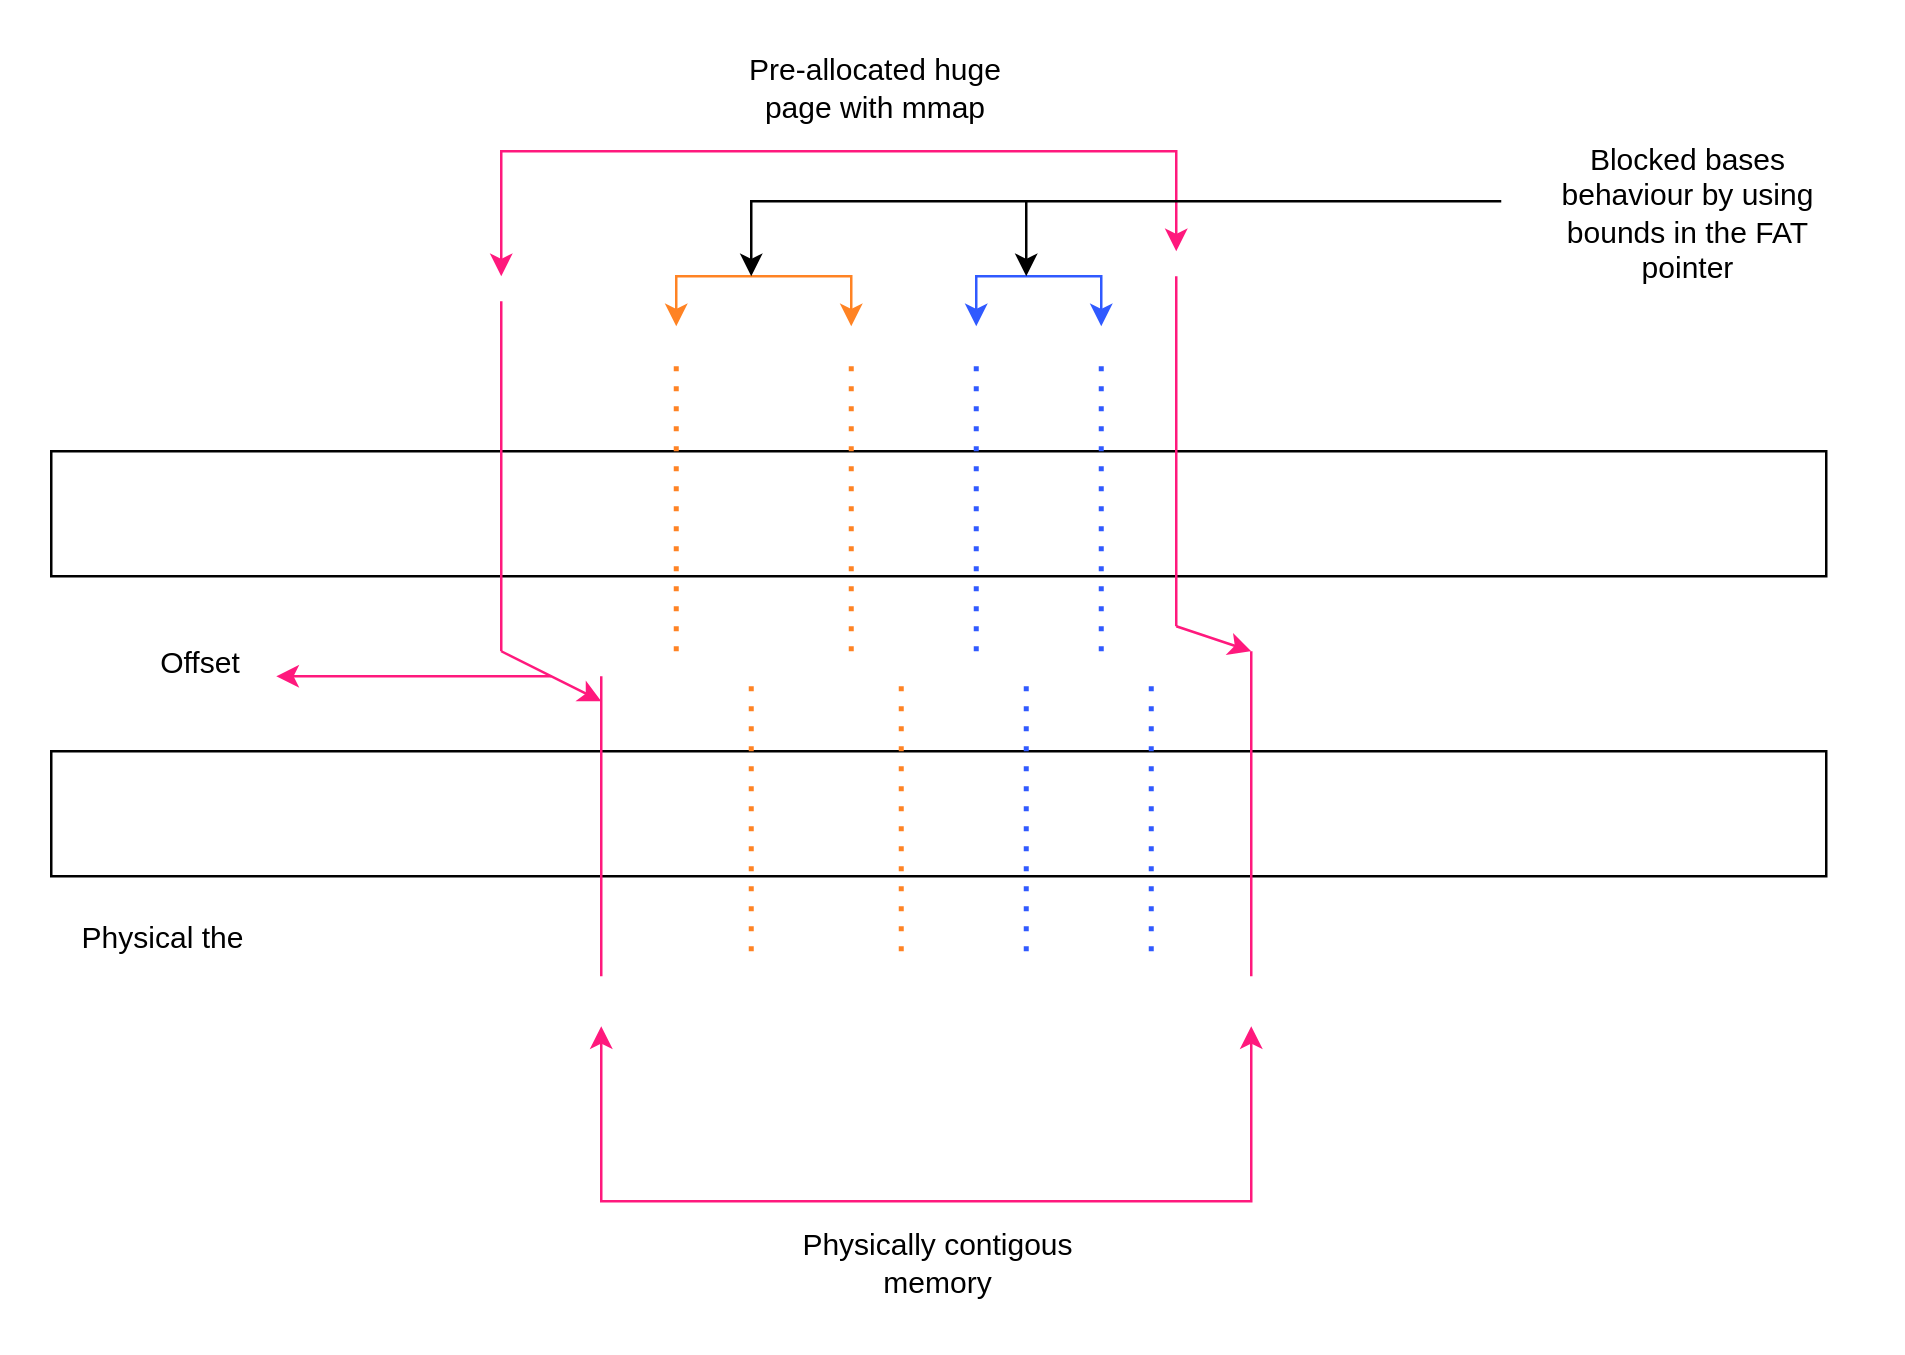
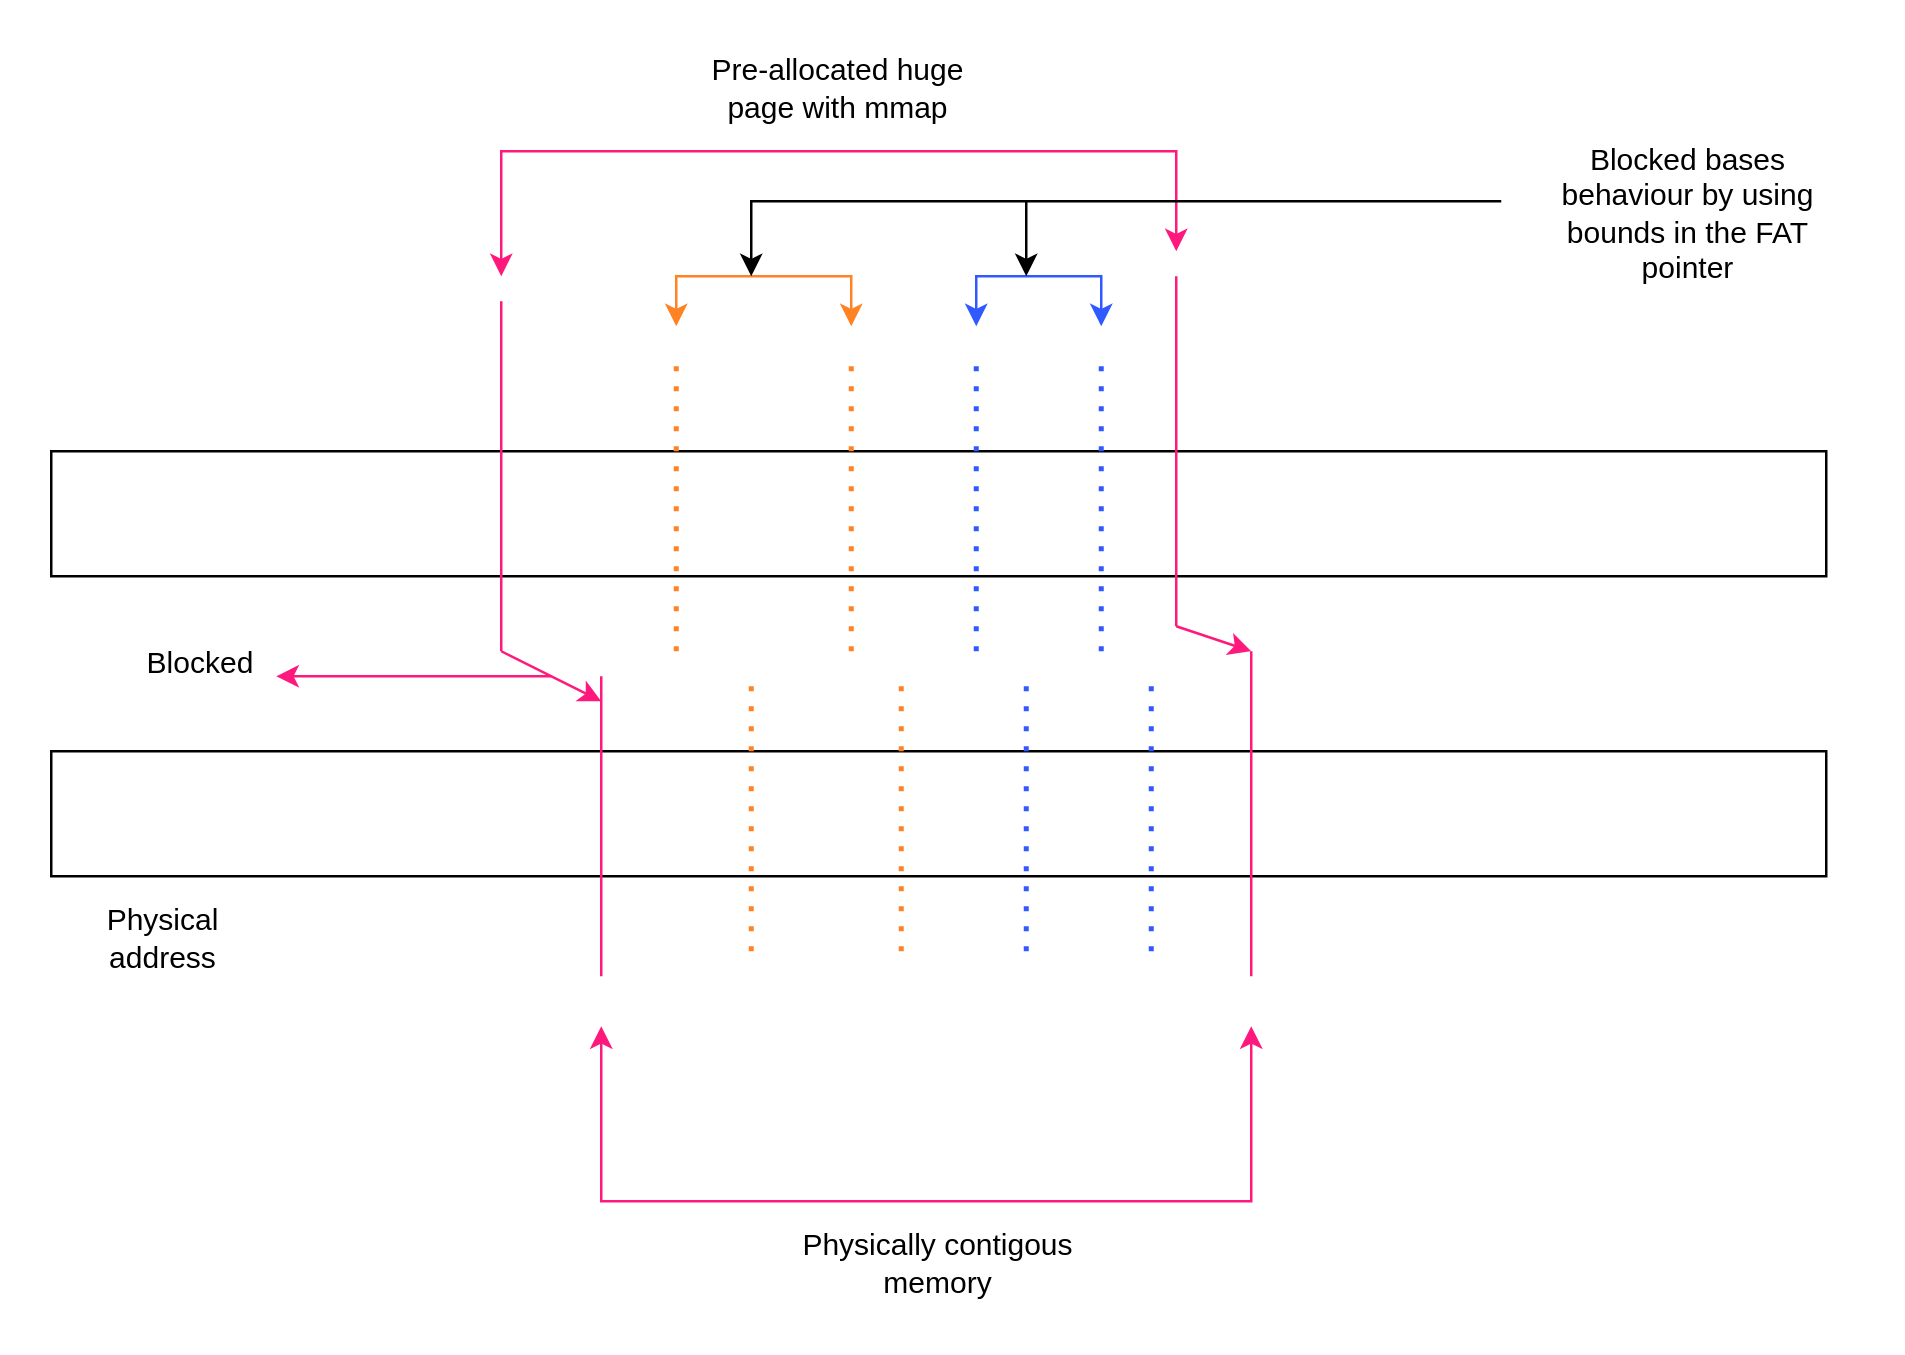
node "Pre-allocated huge page with mmap": moved (876, 89) -> (839, 89)
node "Offset": label "Offset" -> "Blocked"
node "Physical the": label "Physical the" -> "Physical address"
